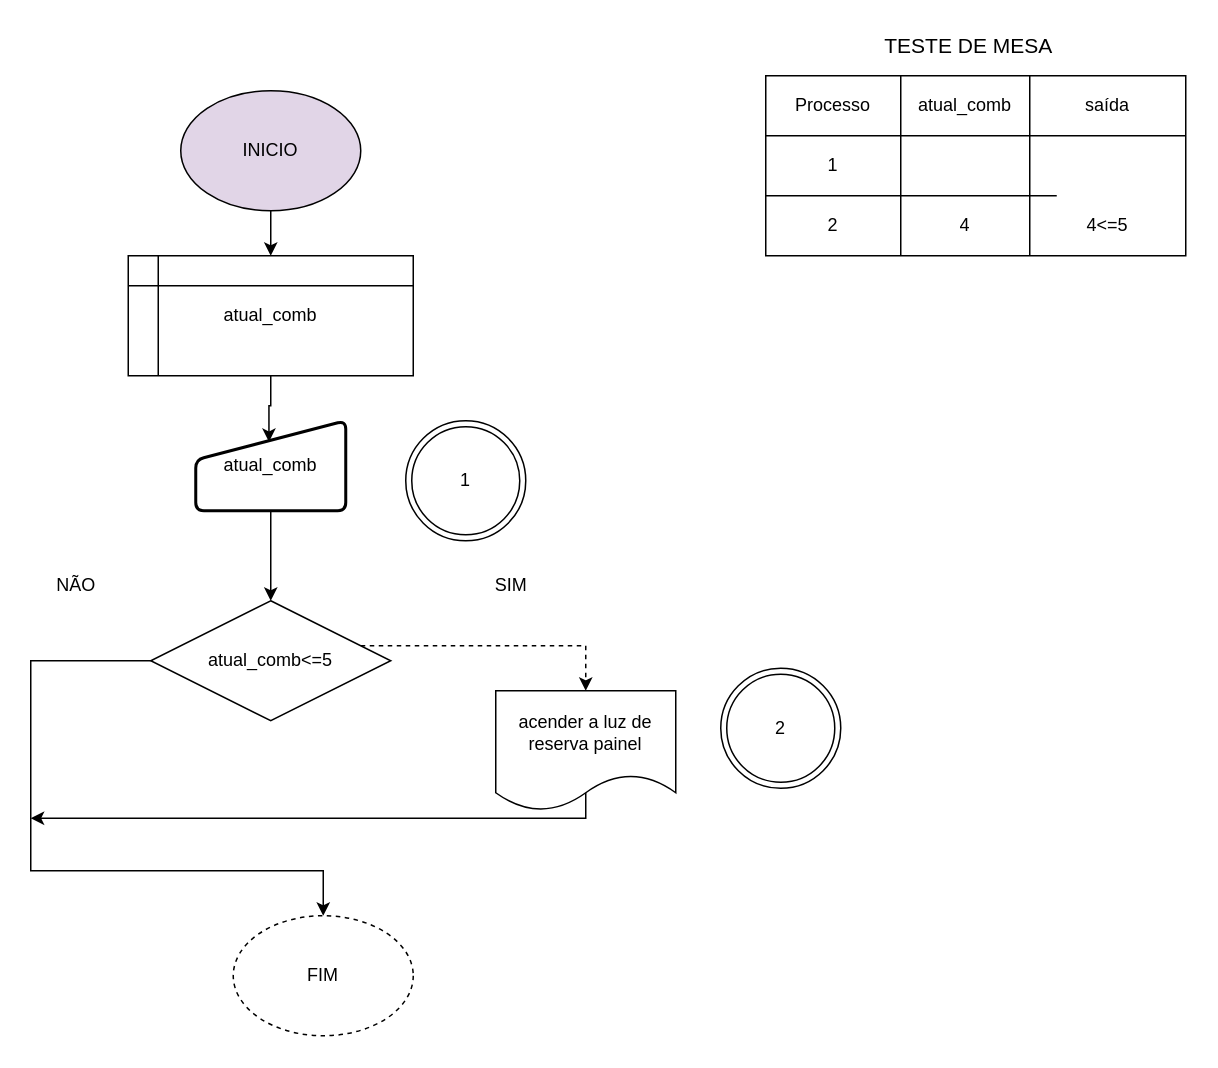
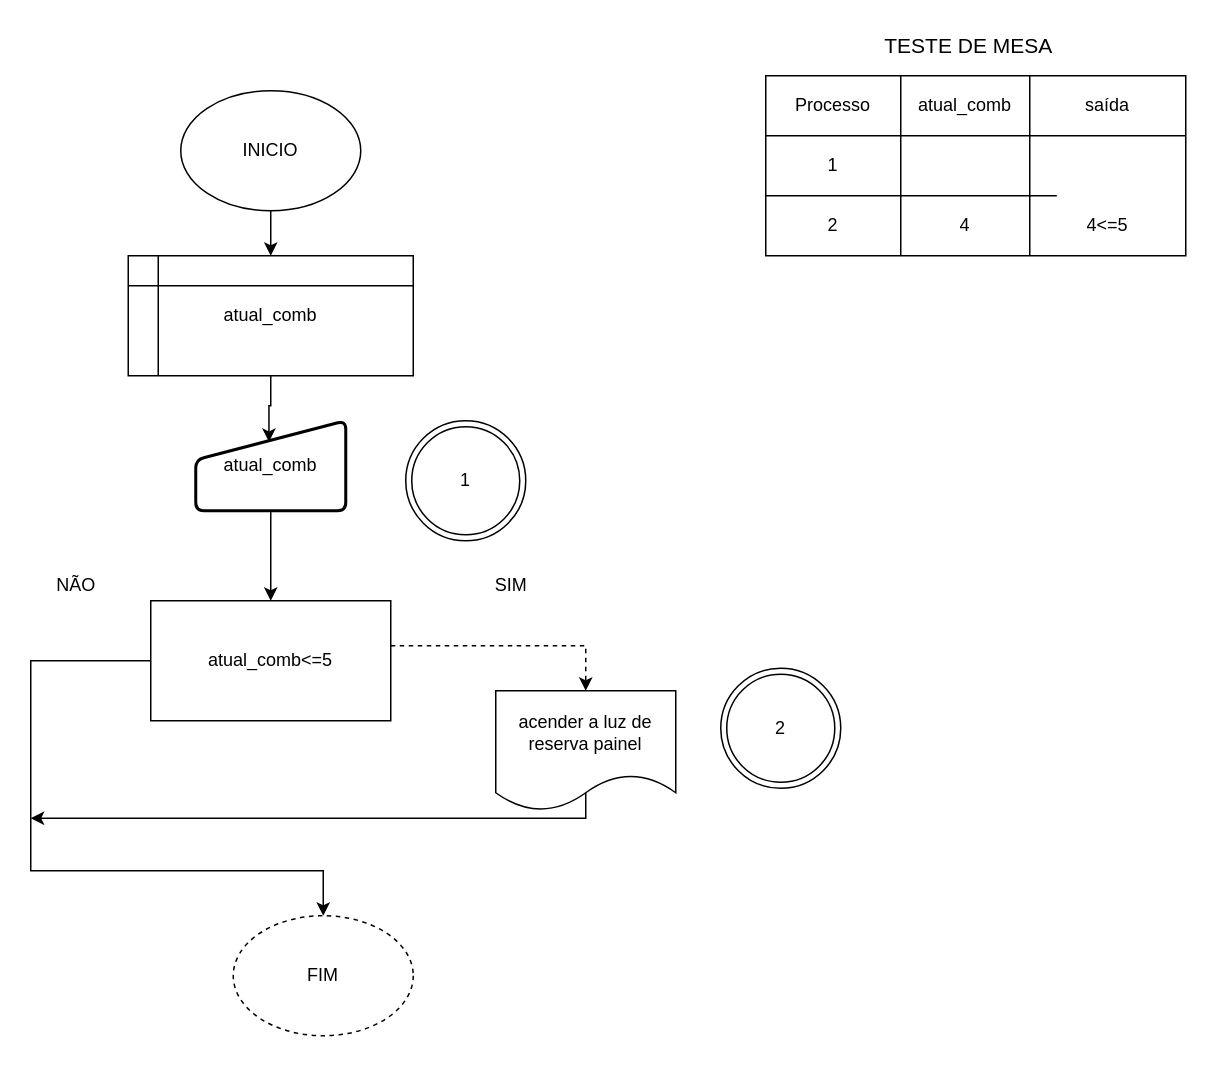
node "INICIO": fillcolor #e1d5e7 -> #ffffff
node "atual_comb<=5": shape diamond -> rectangle
